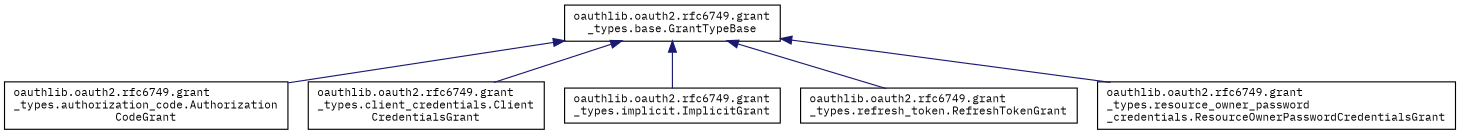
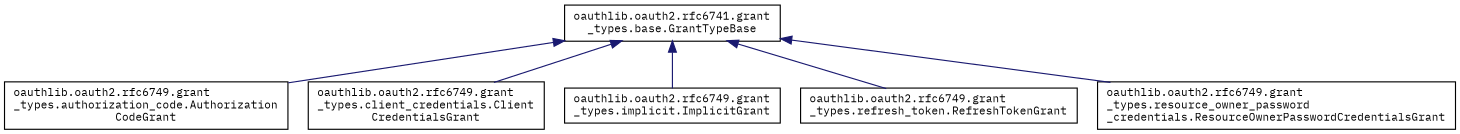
node "oauthlib.oauth2.rfc6749.grant _types.base.GrantTypeBase": label "oauthlib.oauth2.rfc6749.grant _types.base.GrantTypeBase" -> "oauthlib.oauth2.rfc6741.grant _types.base.GrantTypeBase"
